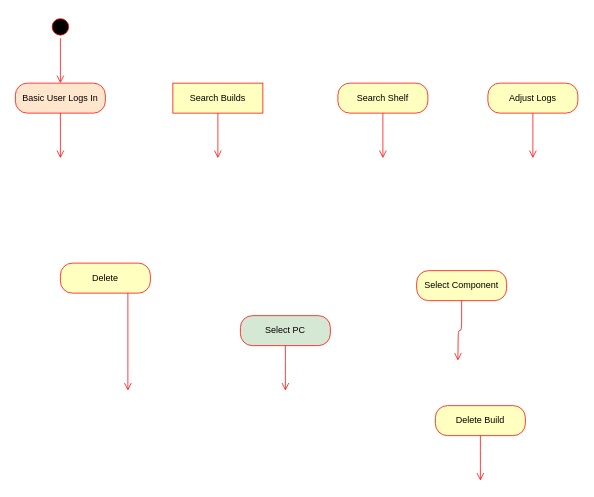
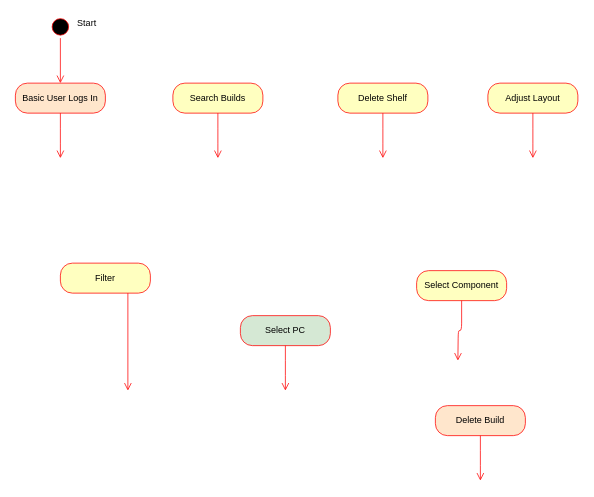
node "Start": added
node "Search Builds": shape rectangle -> rounded rectangle
node "Search Shelf": label "Search Shelf" -> "Delete Shelf"
node "Adjust Logs": label "Adjust Logs" -> "Adjust Layout"
node "Delete": label "Delete" -> "Filter"
node "Delete Build": fillcolor #ffffc0 -> #ffe6cc
